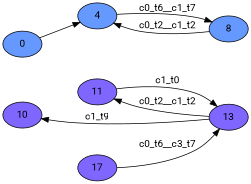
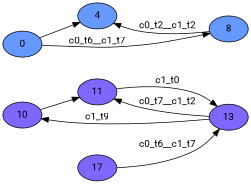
edge "4" -> "8": now "0" -> "8"
edge "13" -> "11": label "c0_t2__c1_t2" -> "c0_t7__c1_t2"
edge "10" -> "11": added
edge "17" -> "13": label "c0_t6__c3_t7" -> "c0_t6__c1_t7"
